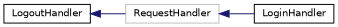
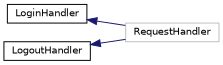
edge "LoginHandler" -> "RequestHandler": reversed
